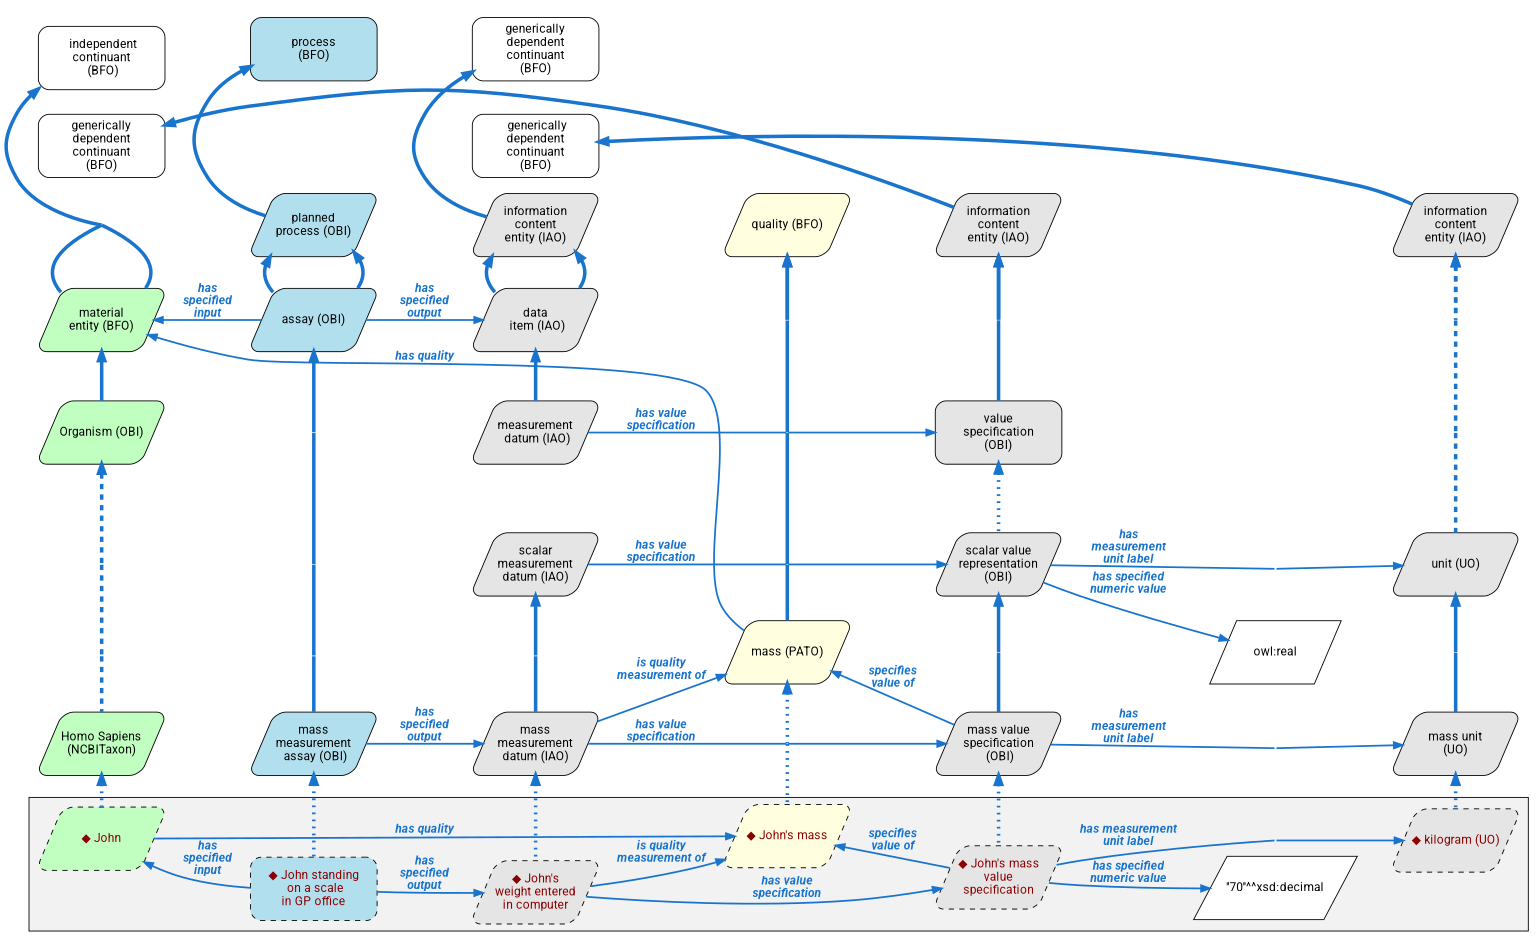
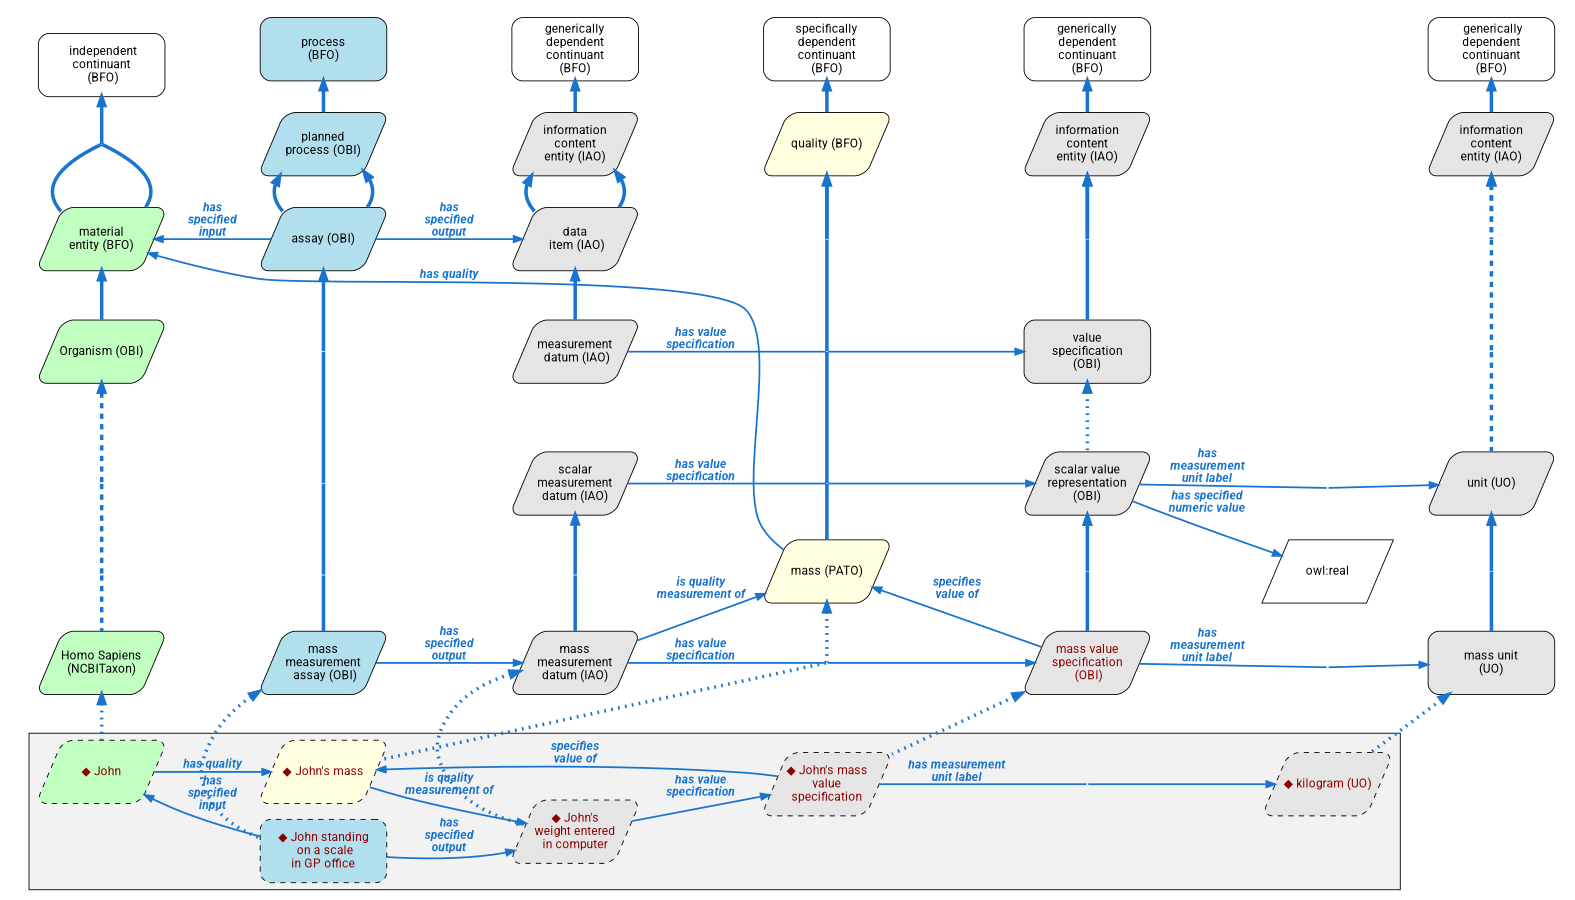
node "specifically dependent continuant (BFO)": added
node "mass value specification (OBI)": fontcolor black -> darkred
node "mass unit (UO)": shape parallelogram -> box
edge "◆ John's weight entered in computer" -> "◆ John's mass": reversed
node "''70''^^xsd:decimal": removed
